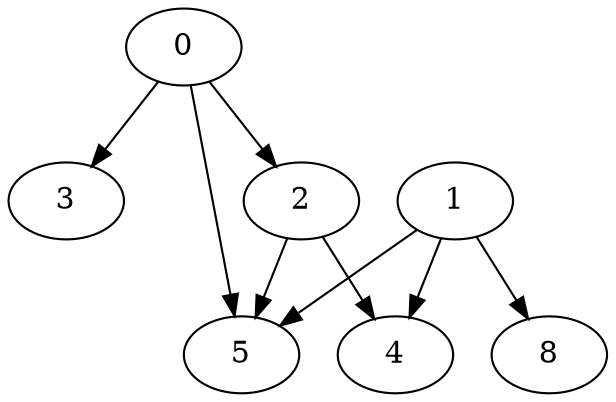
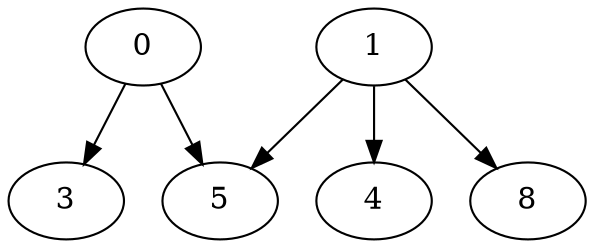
node "2": removed
